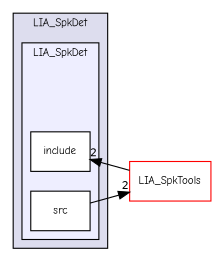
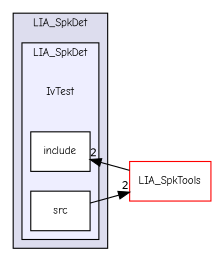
node "IvTest": added
